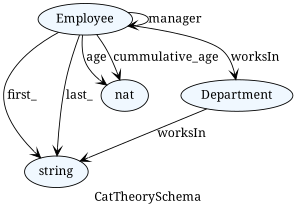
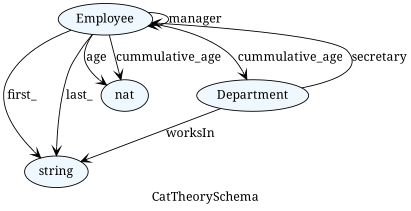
edge "Department" -> "Employee": added, label "secretary"
edge "Employee" -> "Department": label "worksIn" -> "cummulative_age"
